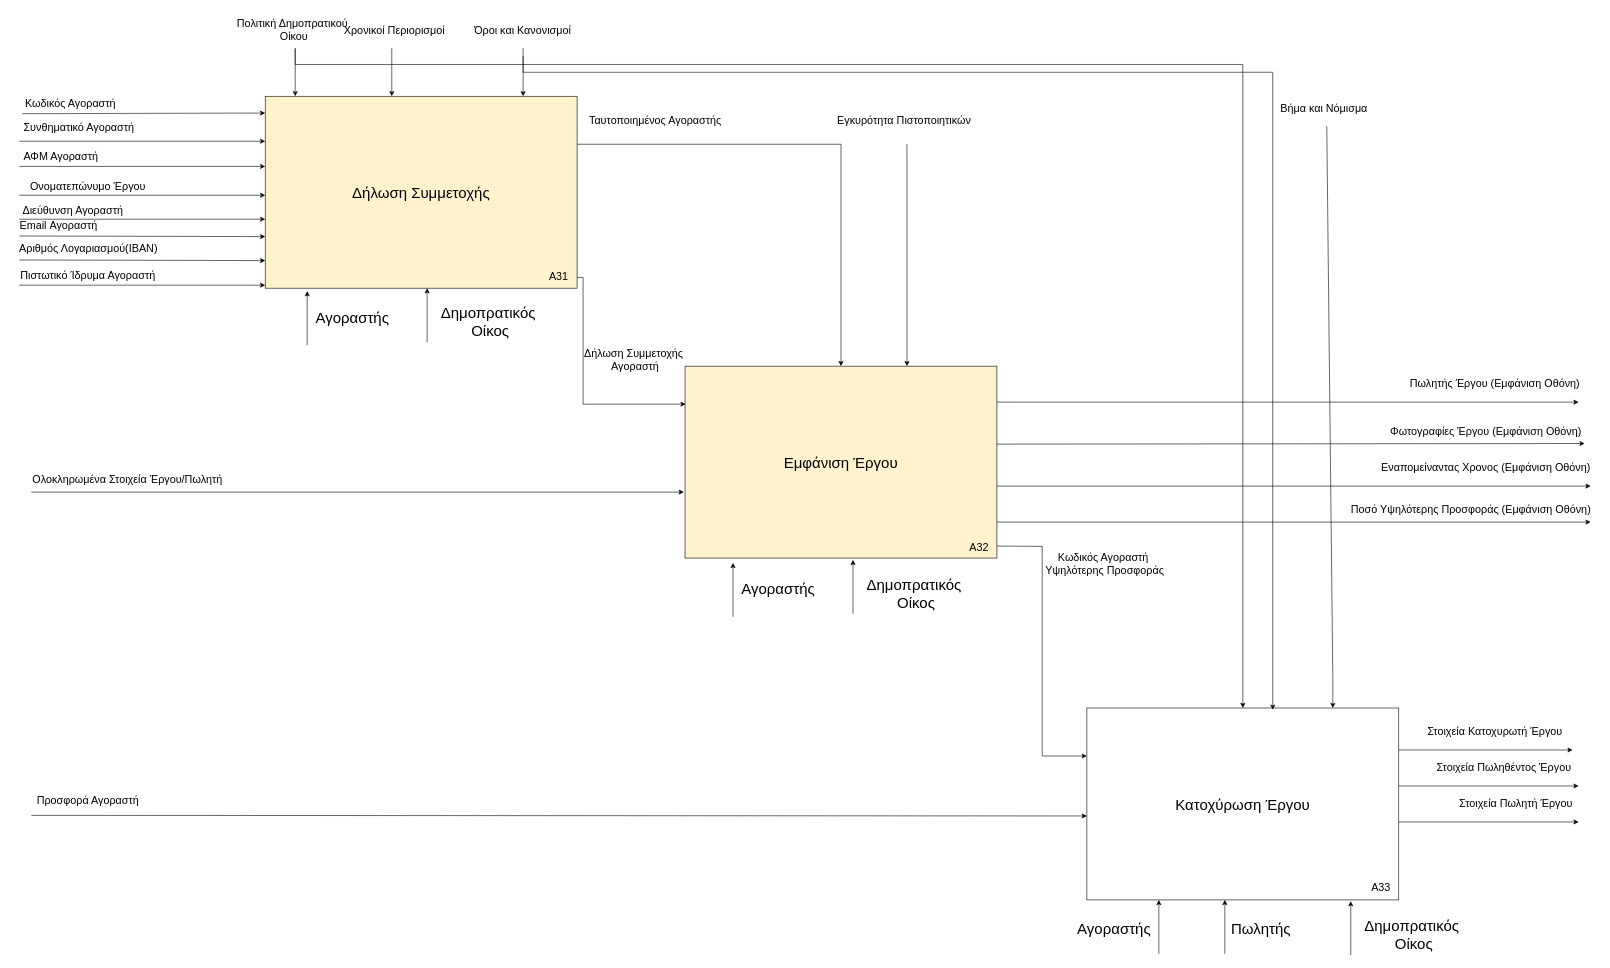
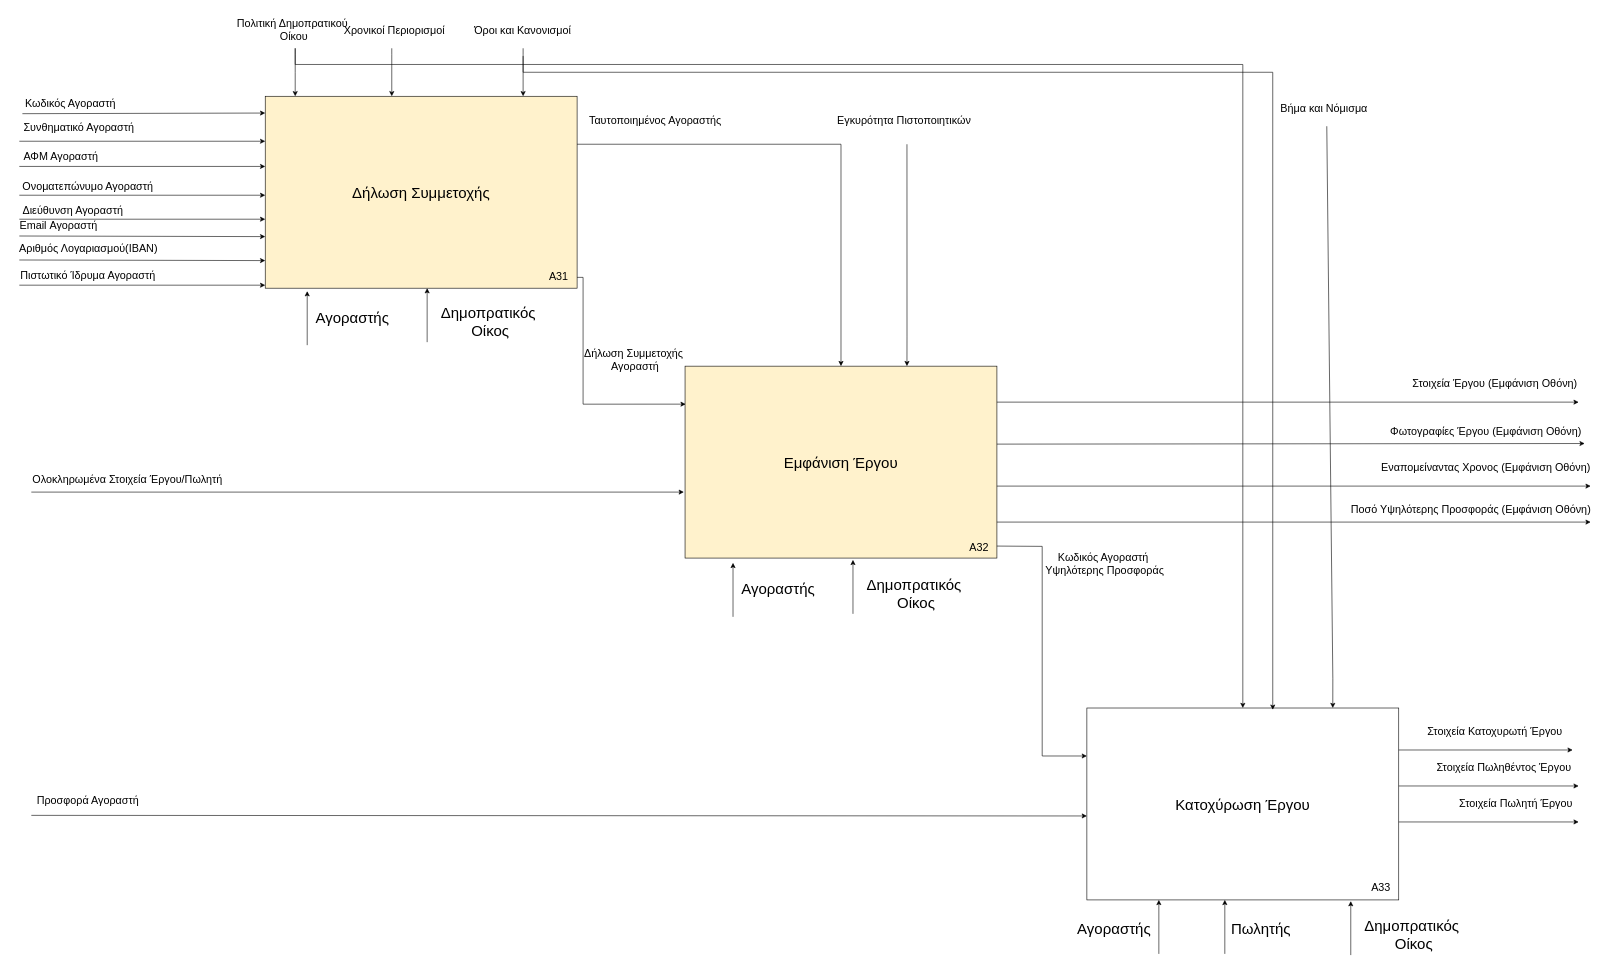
node "Ονοματεπώνυμο Έργου": label "Ονοματεπώνυμο Έργου" -> "Ονοματεπώνυμο Αγοραστή"
node "Πωλητής Έργου (Εμφάνιση Οθόνη)": label "Πωλητής Έργου (Εμφάνιση Οθόνη)" -> "Στοιχεία Έργου (Εμφάνιση Οθόνη)"
